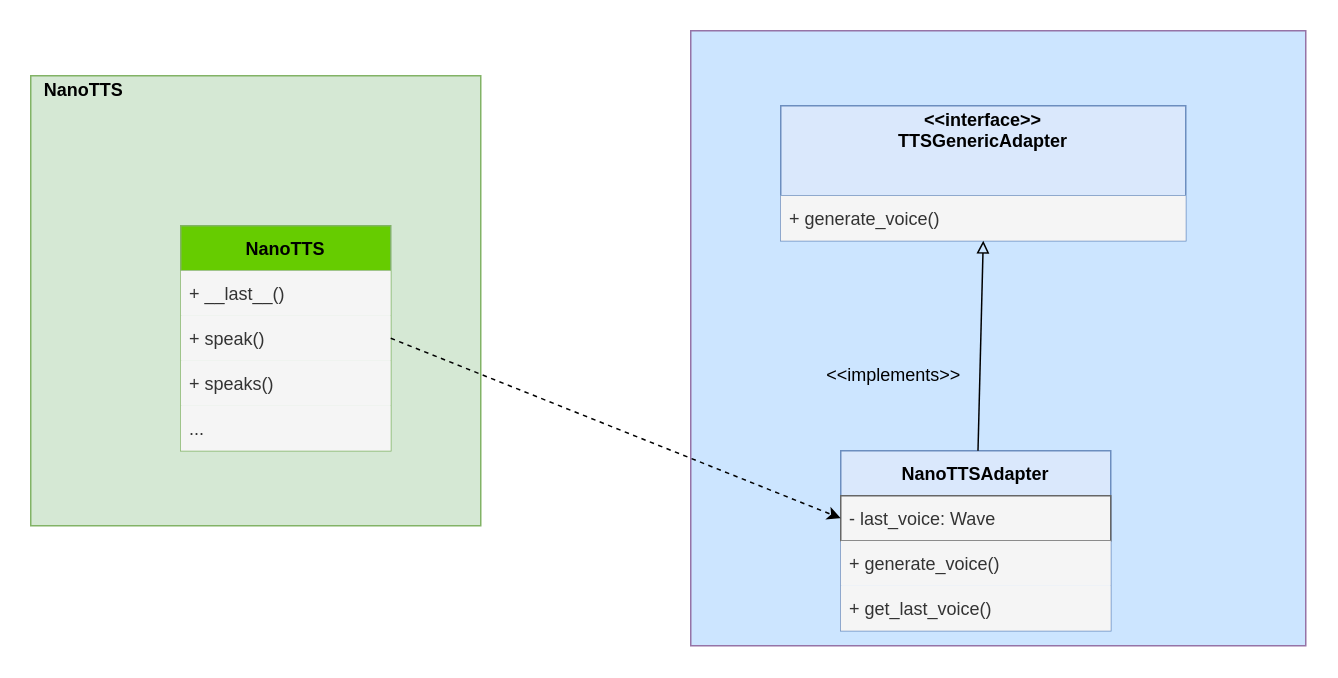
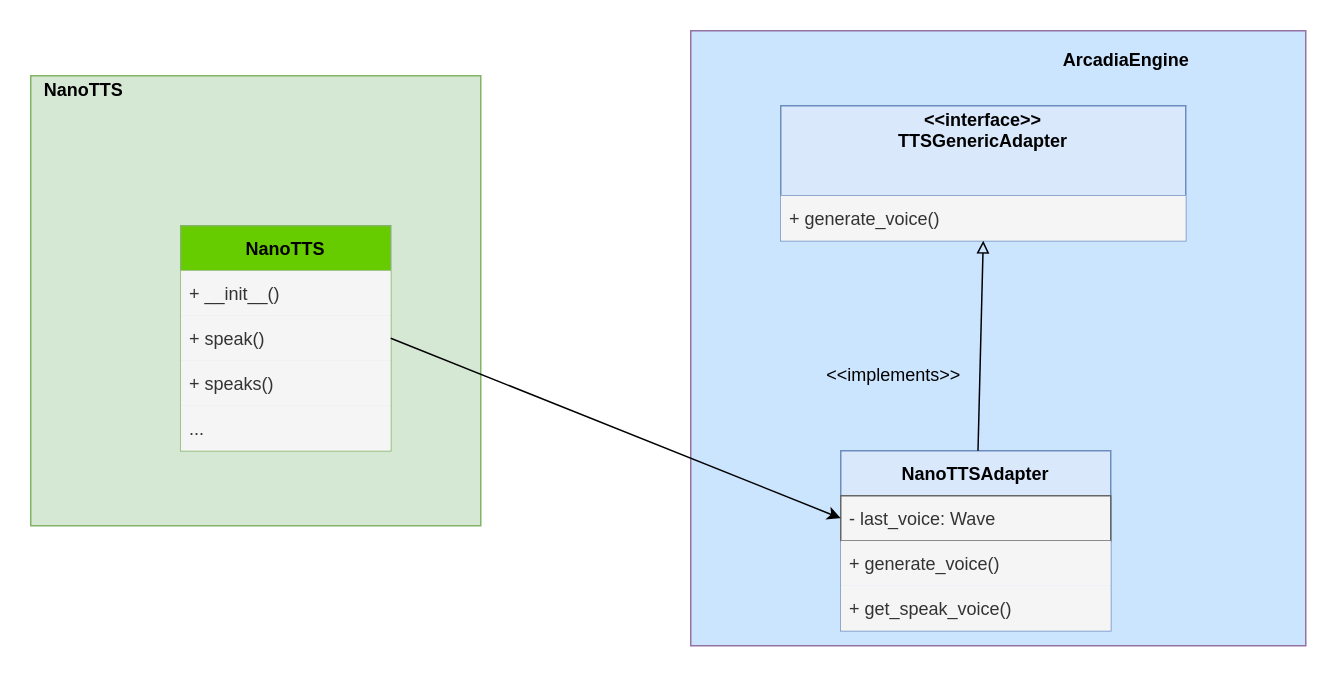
node "ArcadiaEngine": added
node "+ __last__()": label "+ __last__()" -> "+ __init__()"
edge "+ speak()" -> "- last_voice: Wave": style dashed -> solid
node "+ get_last_voice()": label "+ get_last_voice()" -> "+ get_speak_voice()"
